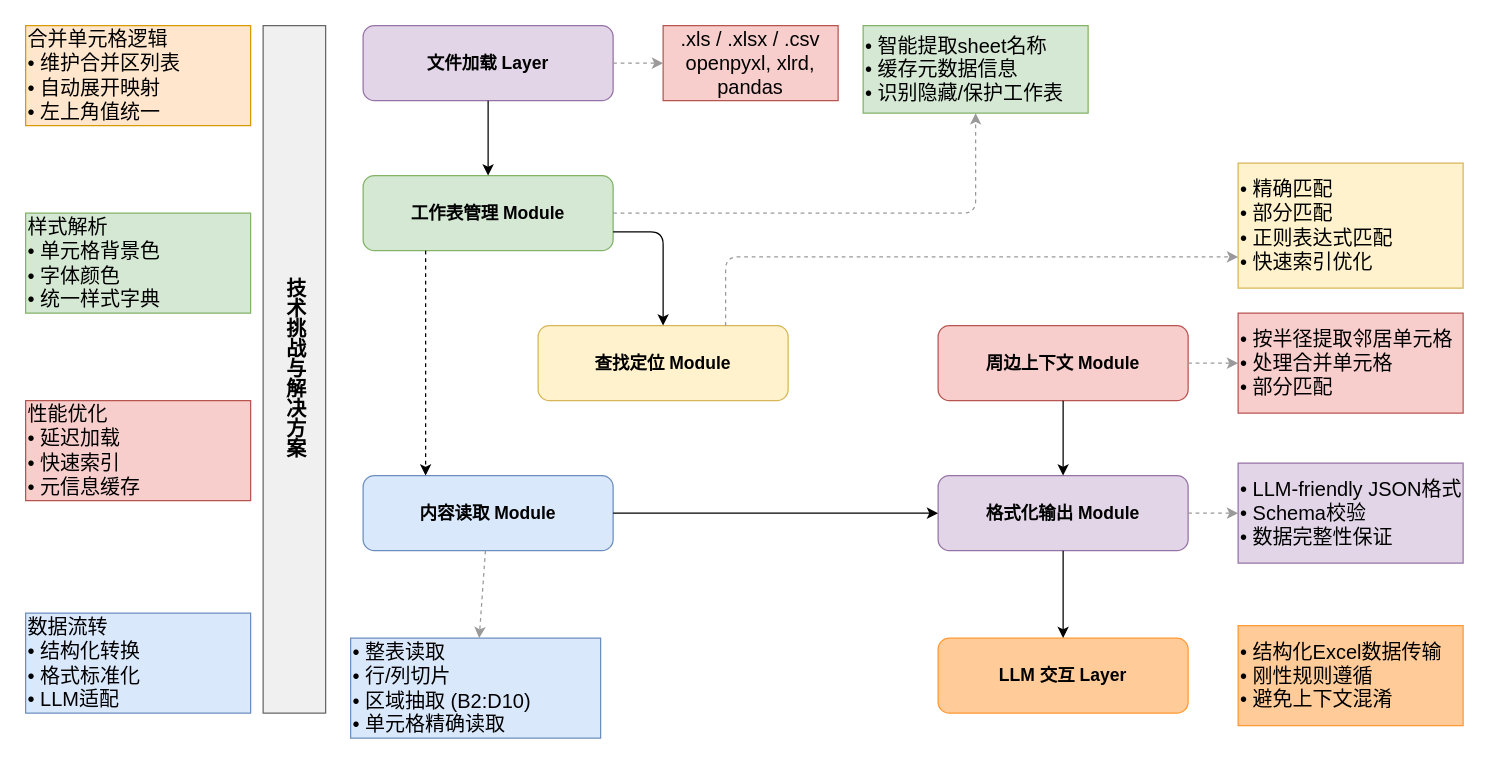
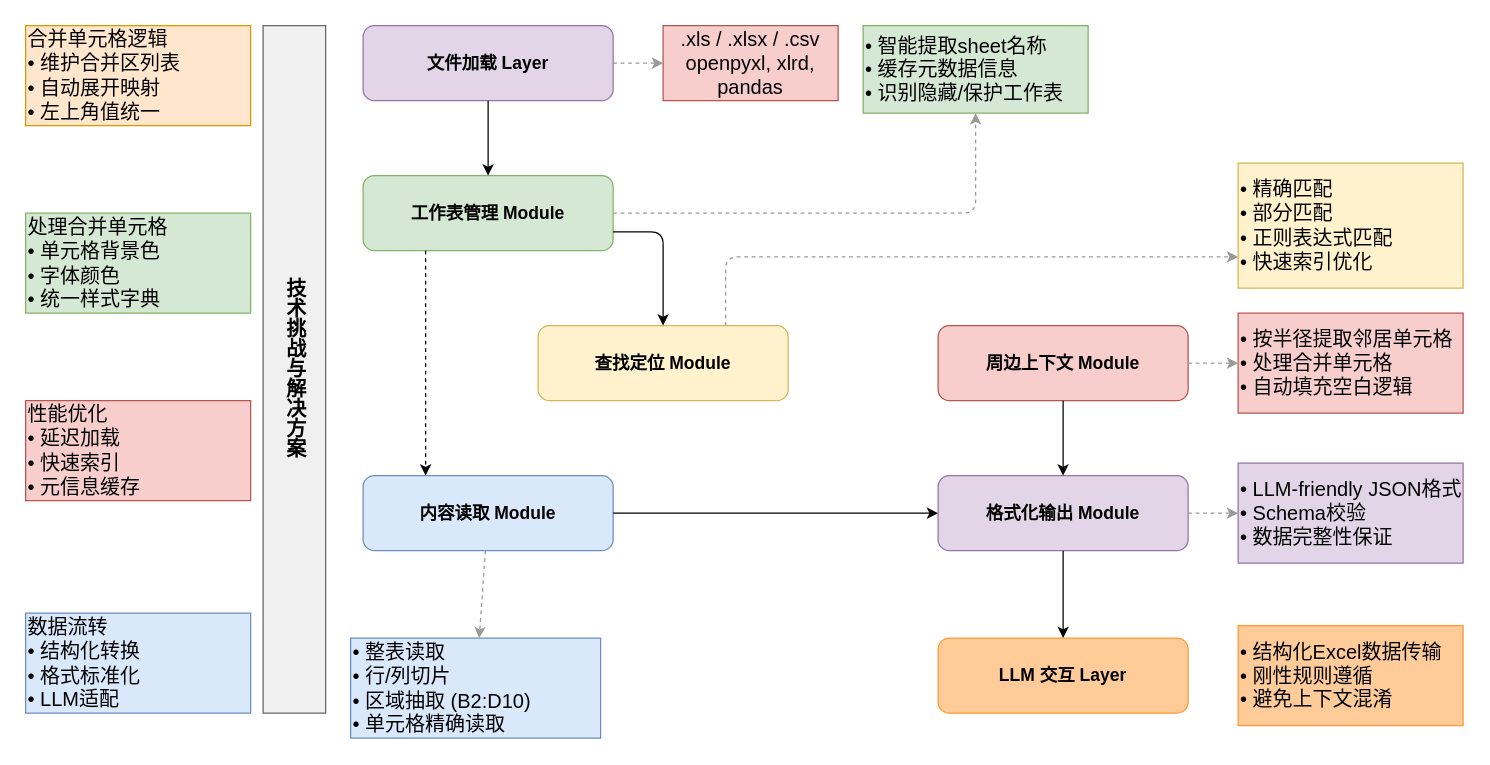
node "样式解析 • 单元格背景色 • 字体颜色 • 统一样式字典": label "样式解析 • 单元格背景色 • 字体颜色 • 统一样式字典" -> "处理合并单元格 • 单元格背景色 • 字体颜色 • 统一样式字典"
node "• 按半径提取邻居单元格 • 处理合并单元格 • 部分匹配": label "• 按半径提取邻居单元格 • 处理合并单元格 • 部分匹配" -> "• 按半径提取邻居单元格 • 处理合并单元格 • 自动填充空白逻辑"
